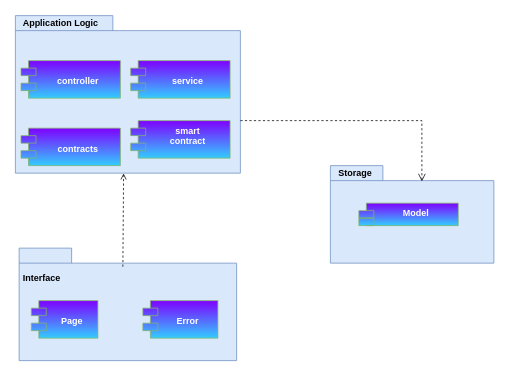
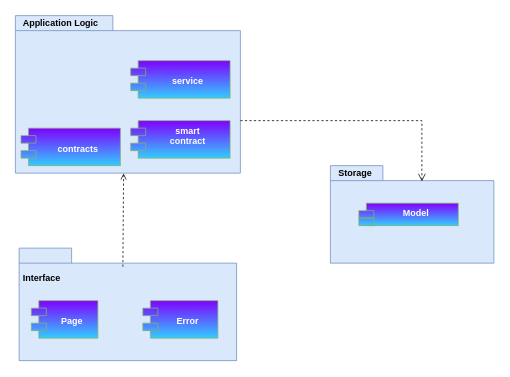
node "controller": removed
